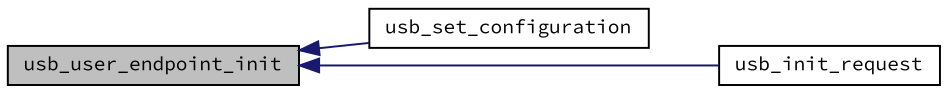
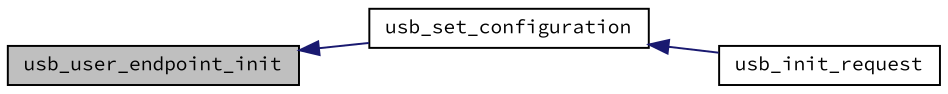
edge "usb_init_request" -> "usb_user_endpoint_init": now "usb_init_request" -> "usb_set_configuration"
